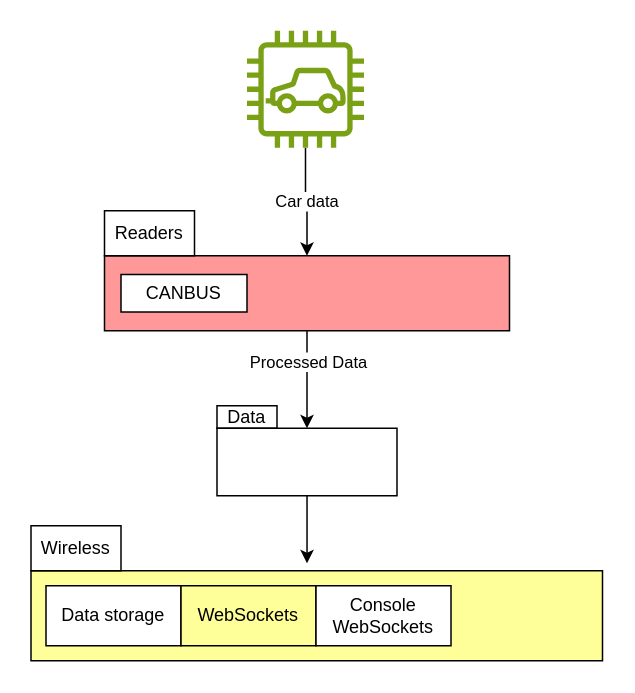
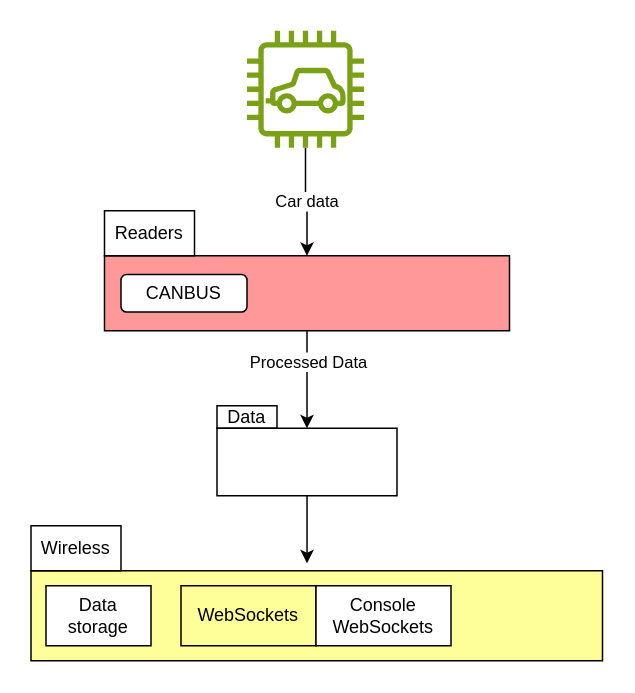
node "CANBUS": shape rectangle -> rounded rectangle
node "Data storage": size 135x60 -> 105x60
